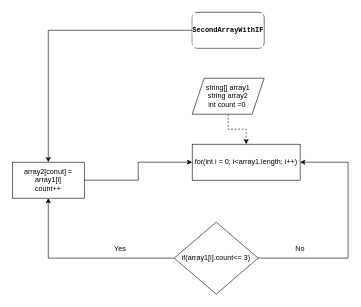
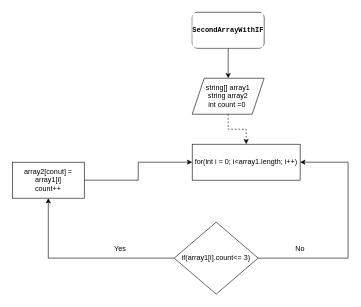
edge "SecondArrayWithIF" -> "array2[conut] = array1[i] count++": now "SecondArrayWithIF" -> "string[] array1 string array2 int count =0"
